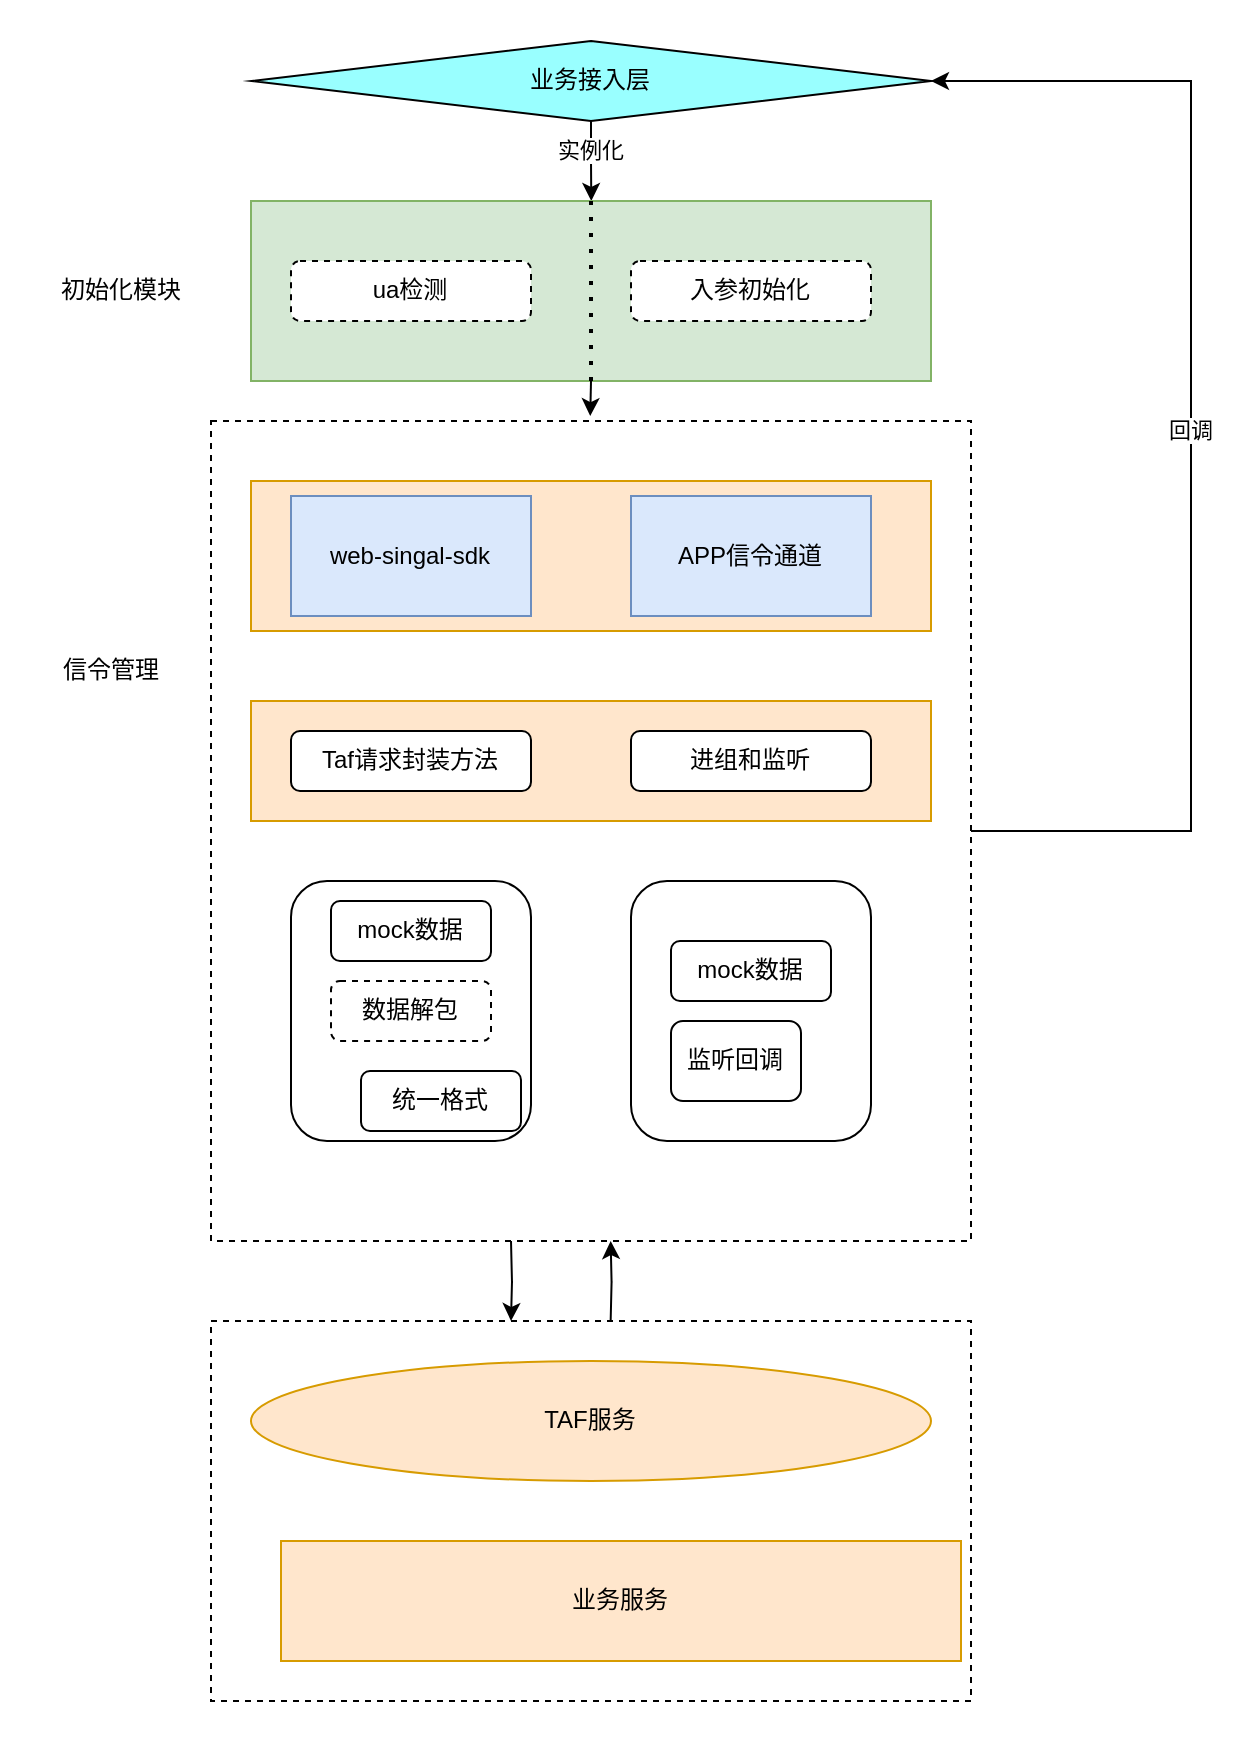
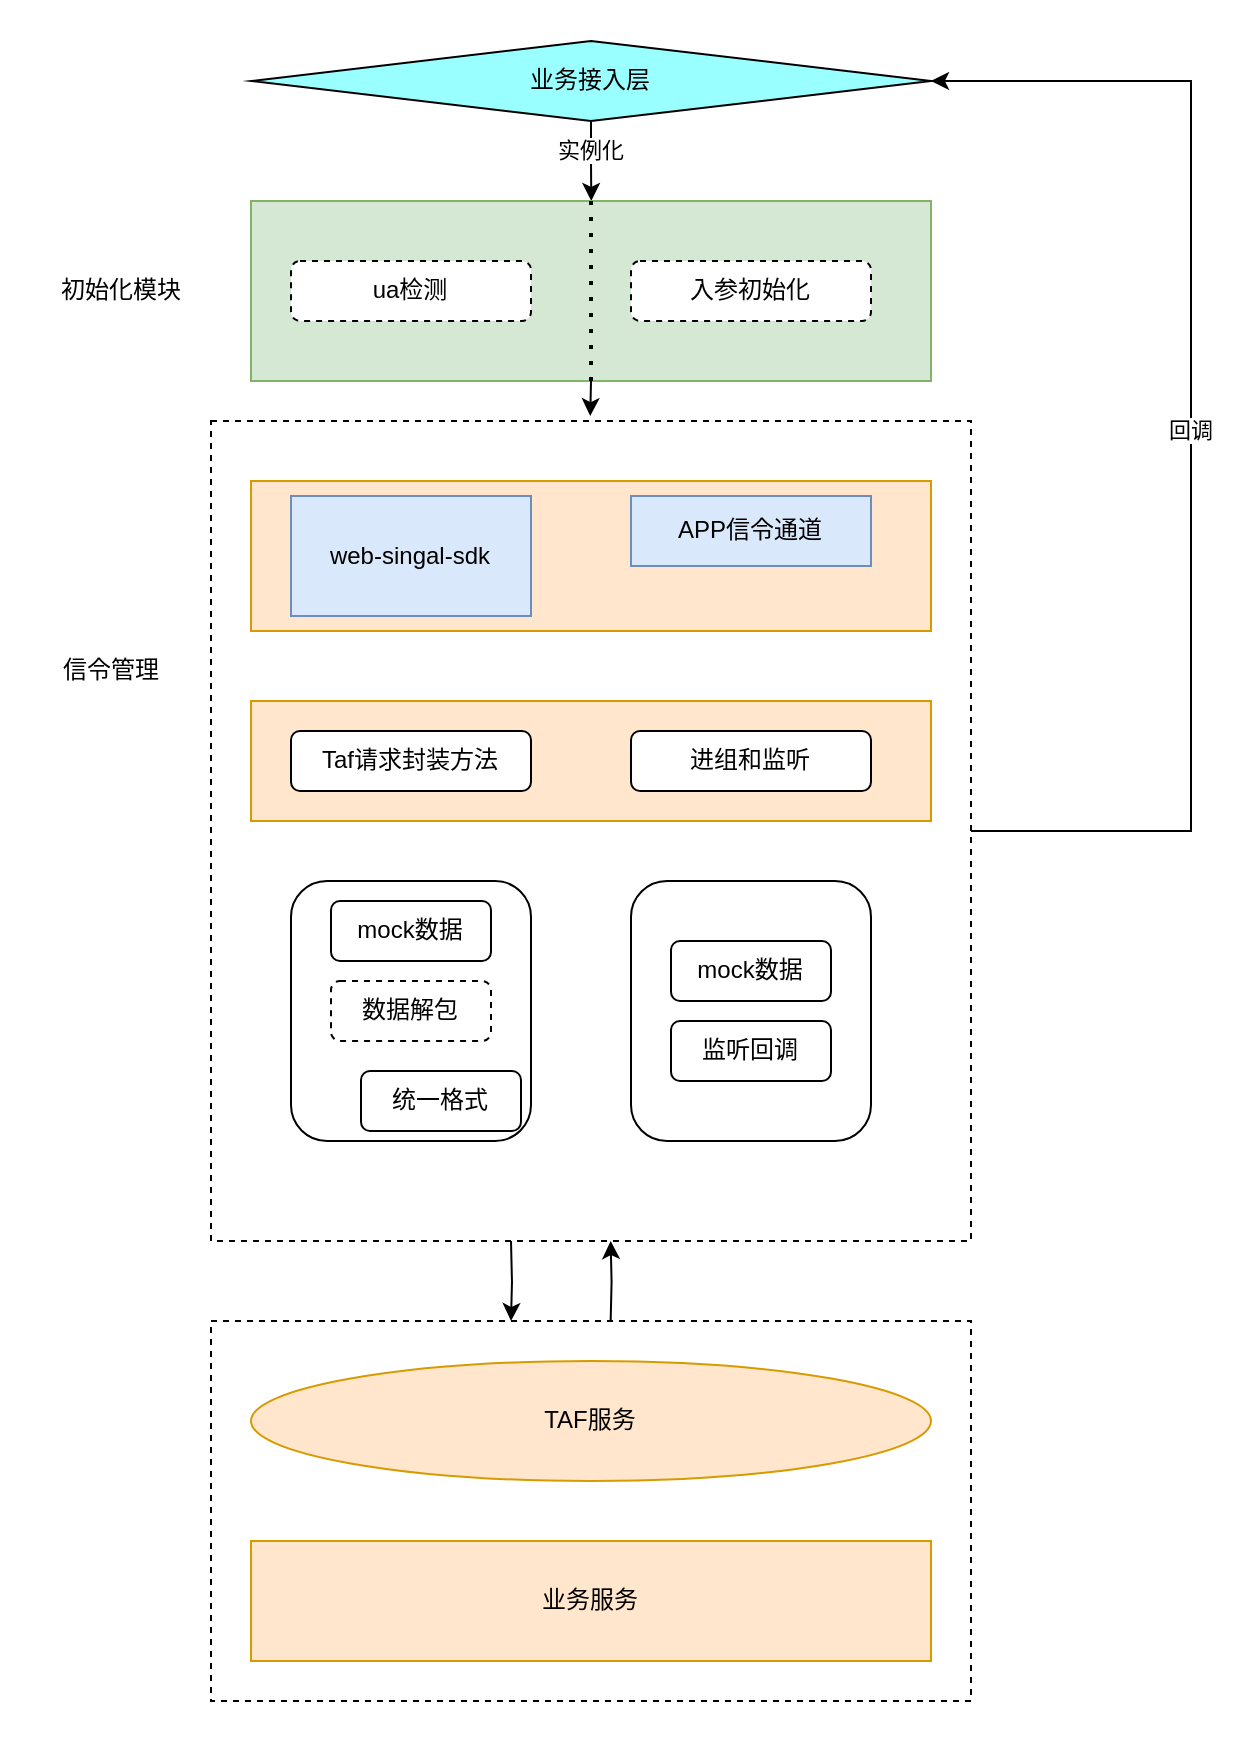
node "APP信令通道": size 240x120 -> 240x70
node "监听回调": size 130x80 -> 160x60
node "业务服务": moved (621, 1601) -> (591, 1601)
